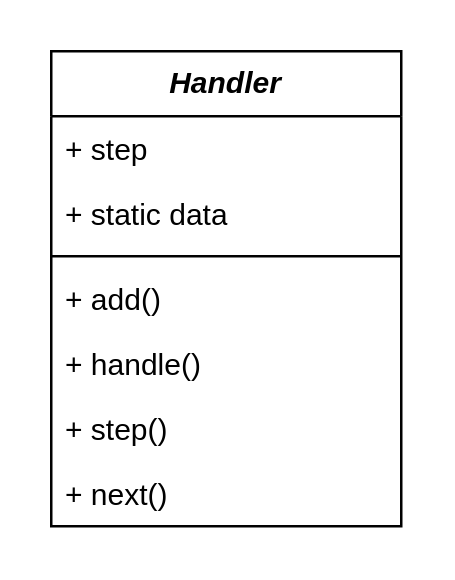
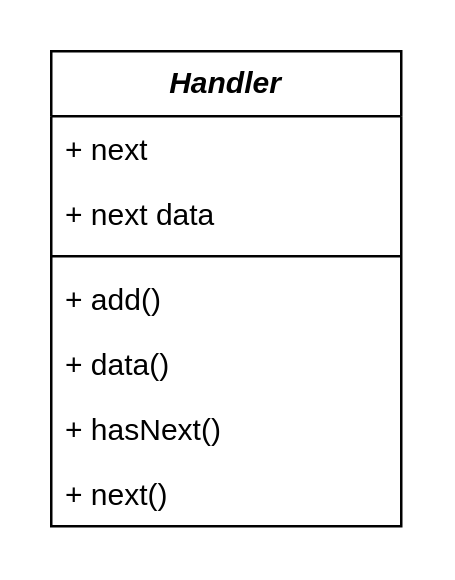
node "+ step": label "+ step" -> "+ next"
node "+ static data": label "+ static data" -> "+ next data"
node "+ handle()": label "+ handle()" -> "+ data()"
node "+ step()": label "+ step()" -> "+ hasNext()"
